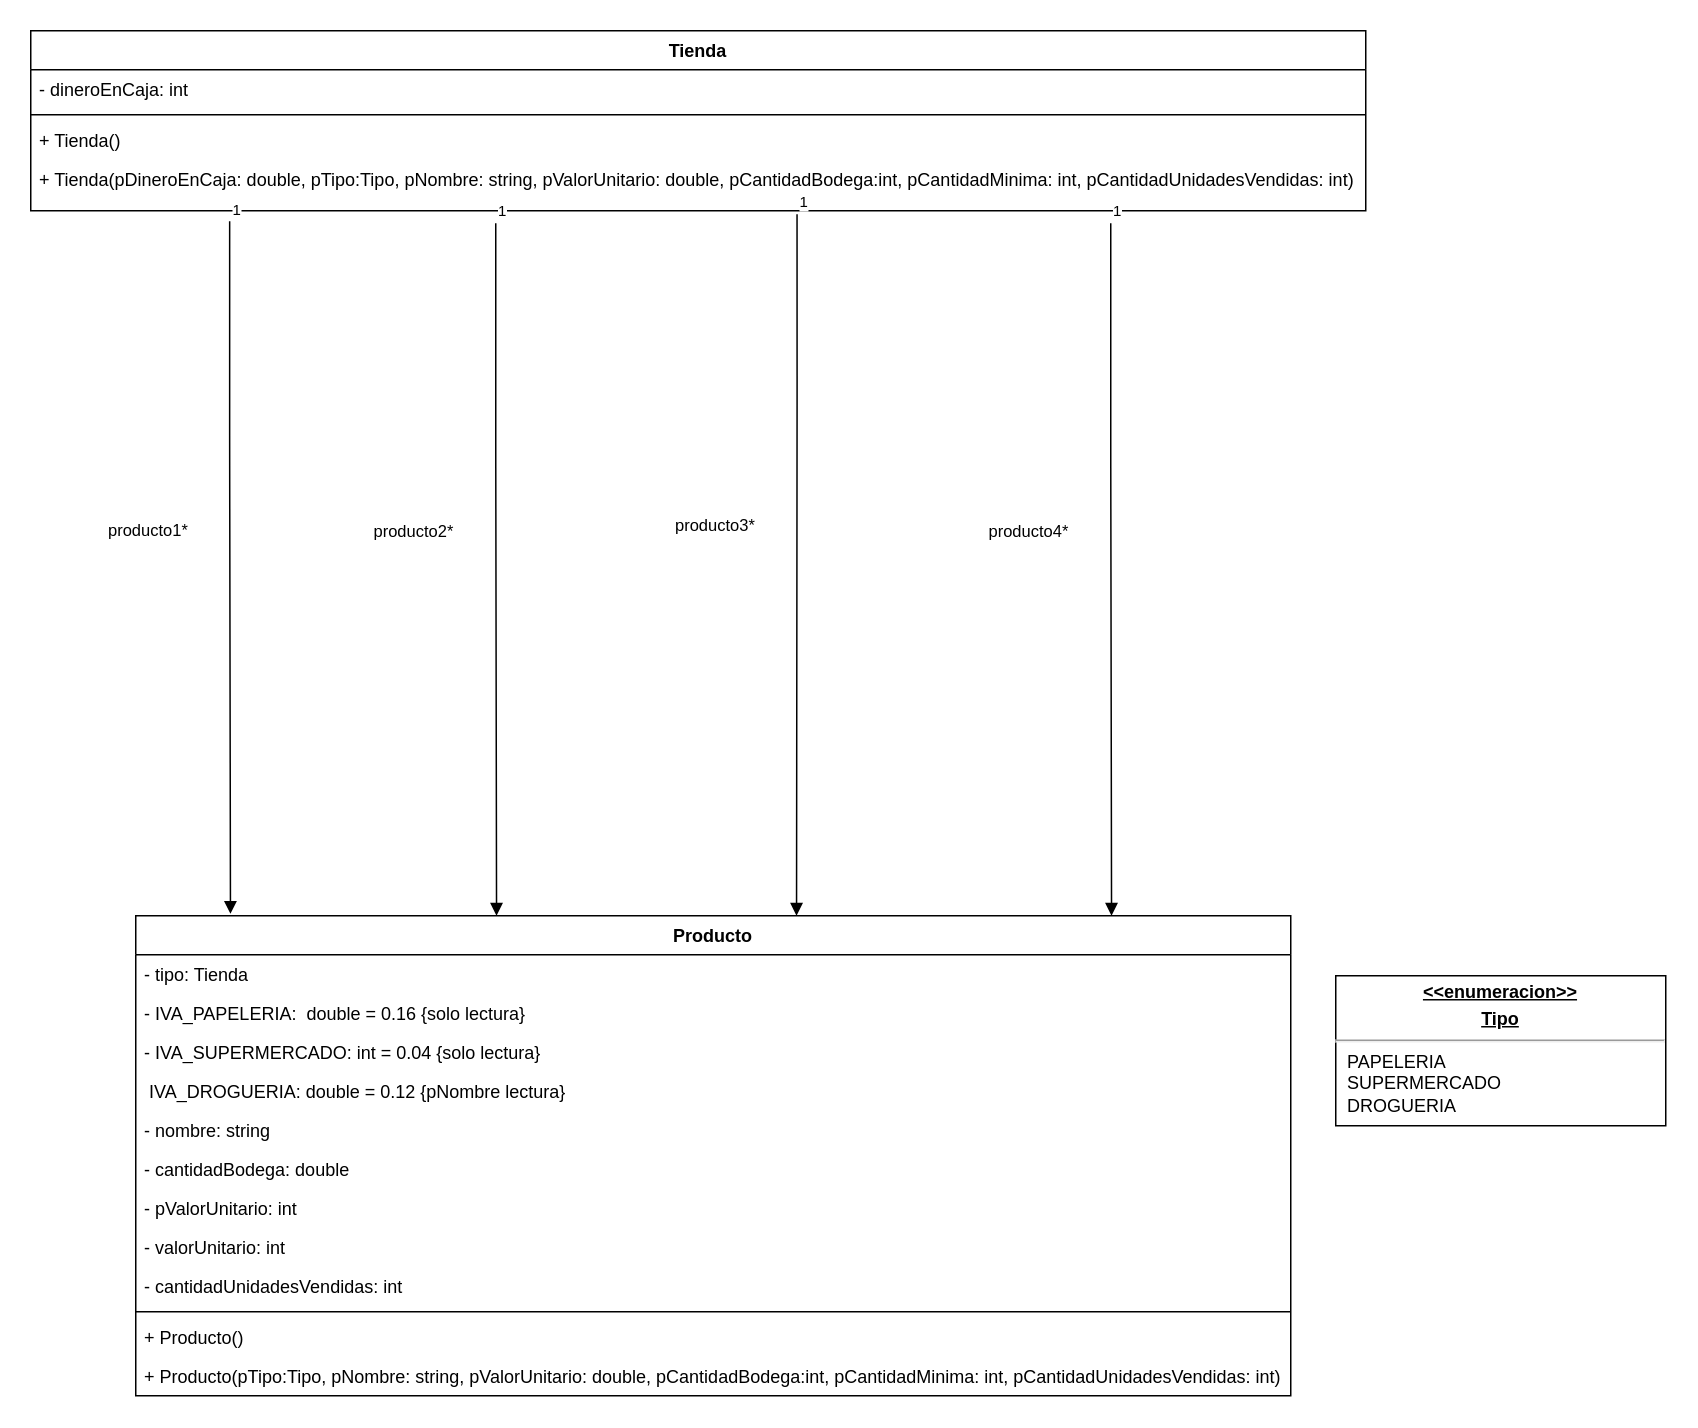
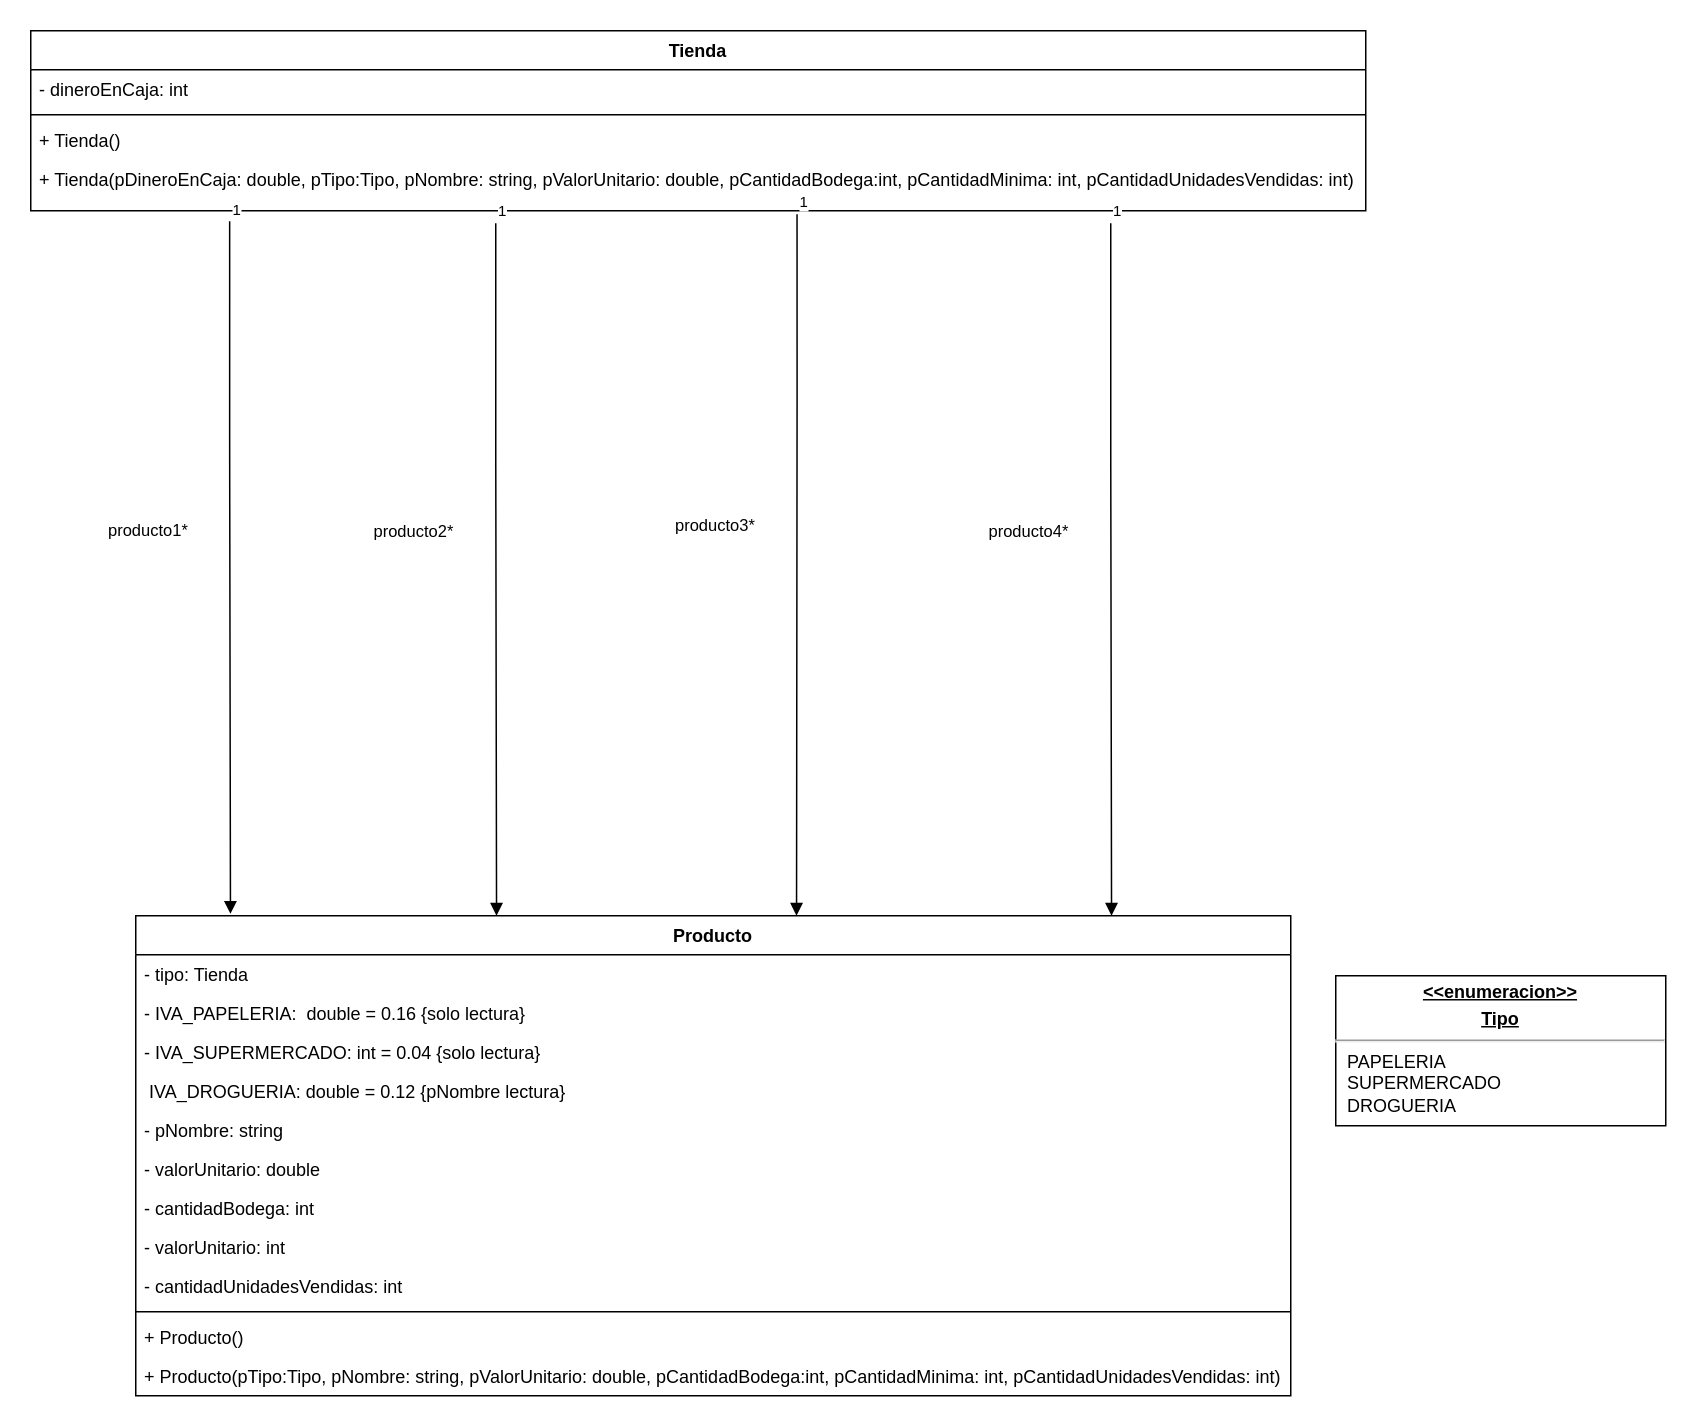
node "- nombre: string": label "- nombre: string" -> "- pNombre: string"
node "- cantidadBodega: double": label "- cantidadBodega: double" -> "- valorUnitario: double"
node "- pValorUnitario: int": label "- pValorUnitario: int" -> "- cantidadBodega: int"
